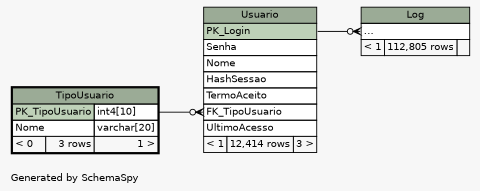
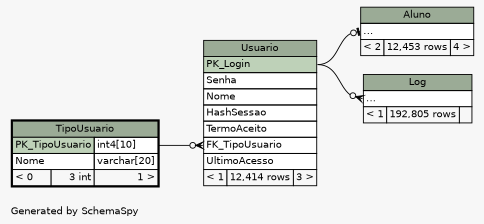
node "Aluno": added
node "Log": text "112,805 rows" -> "192,805 rows"
node "TipoUsuario": text "3 rows" -> "3 int"
